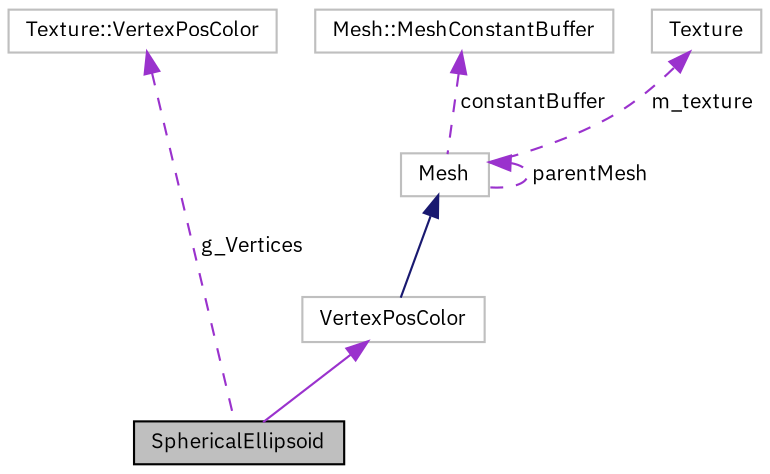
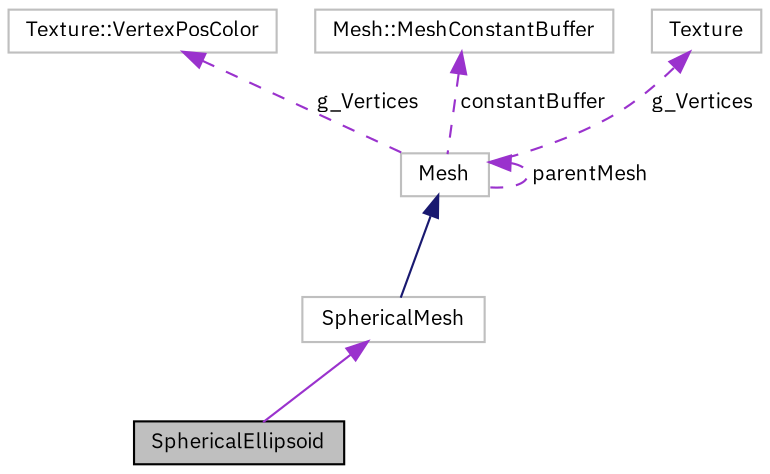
edge "Mesh" -> "Texture": label " m_texture" -> " g_Vertices"
edge "SphericalEllipsoid" -> "Texture::VertexPosColor": now "Mesh" -> "Texture::VertexPosColor"
node "VertexPosColor": label "VertexPosColor" -> "SphericalMesh"
